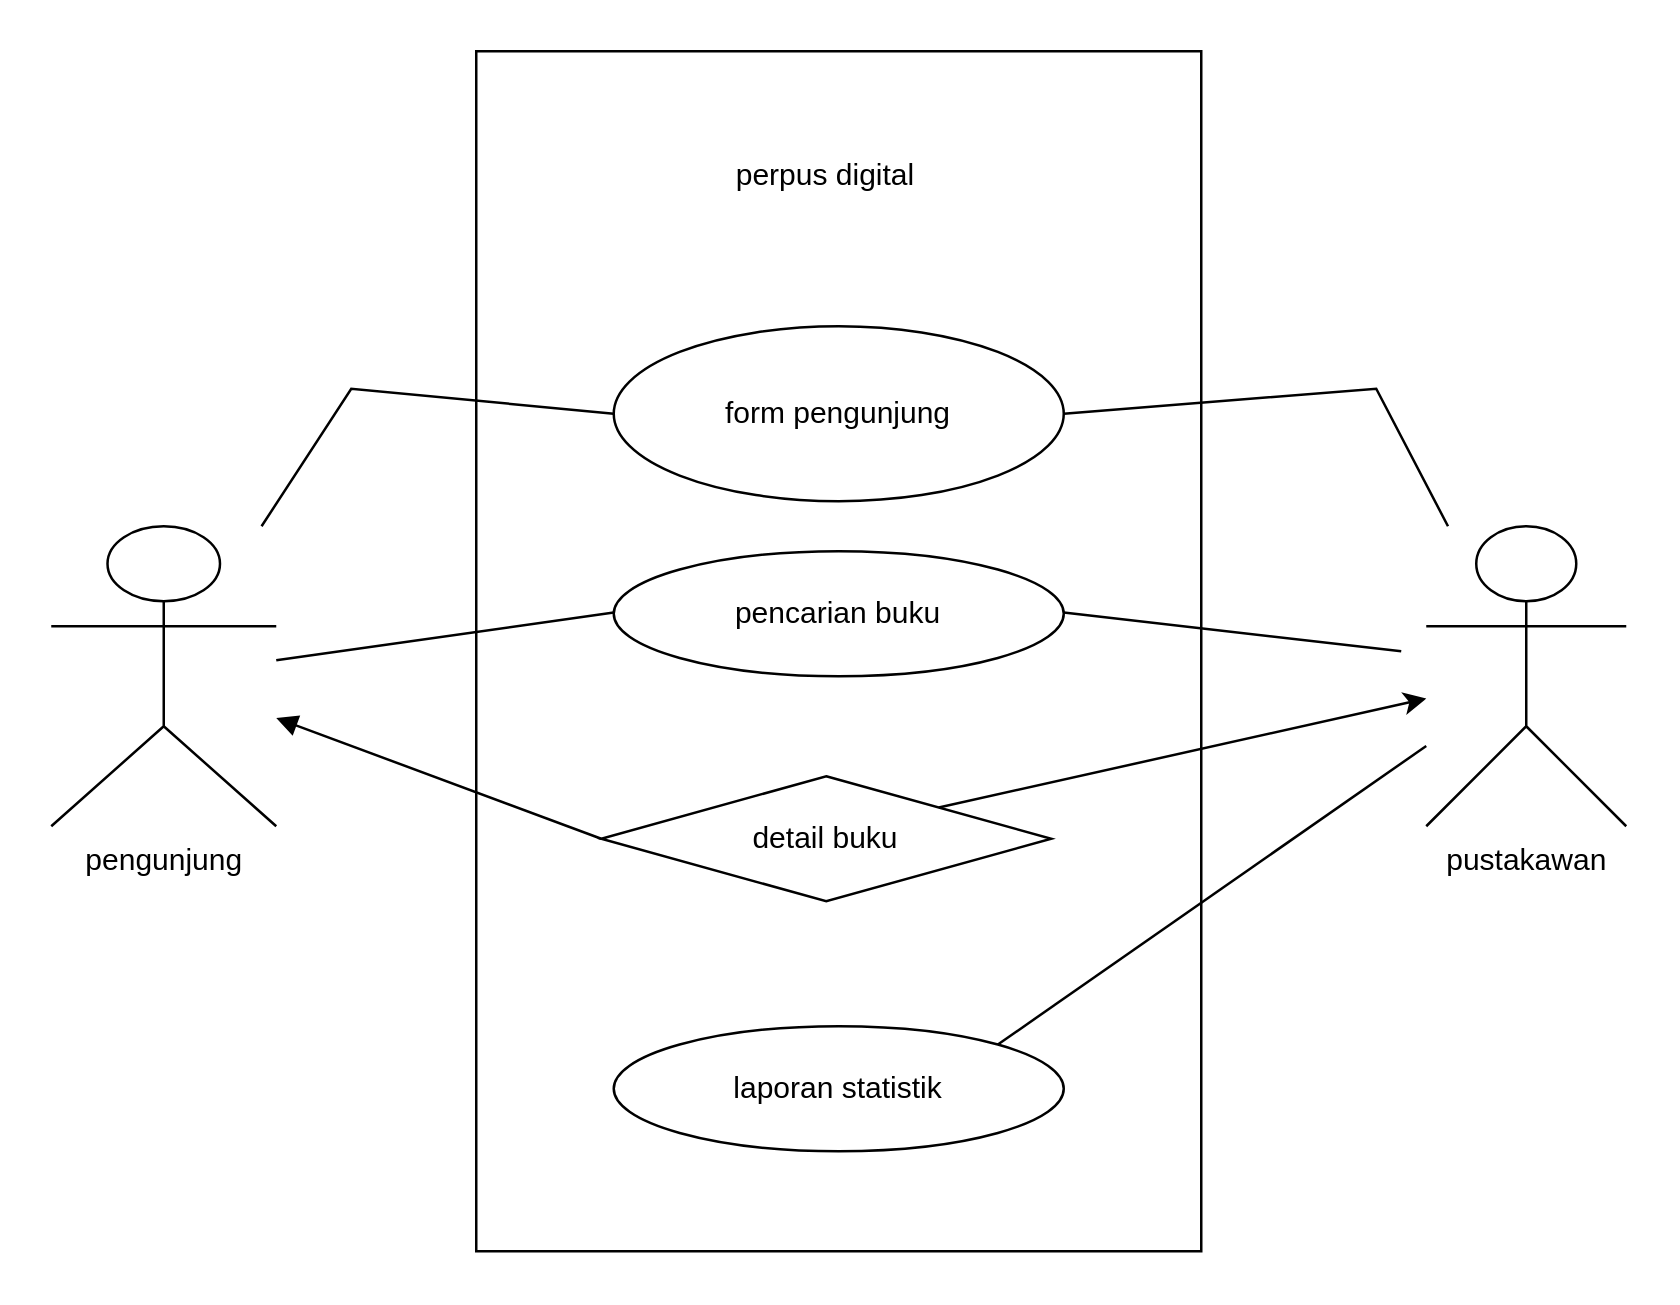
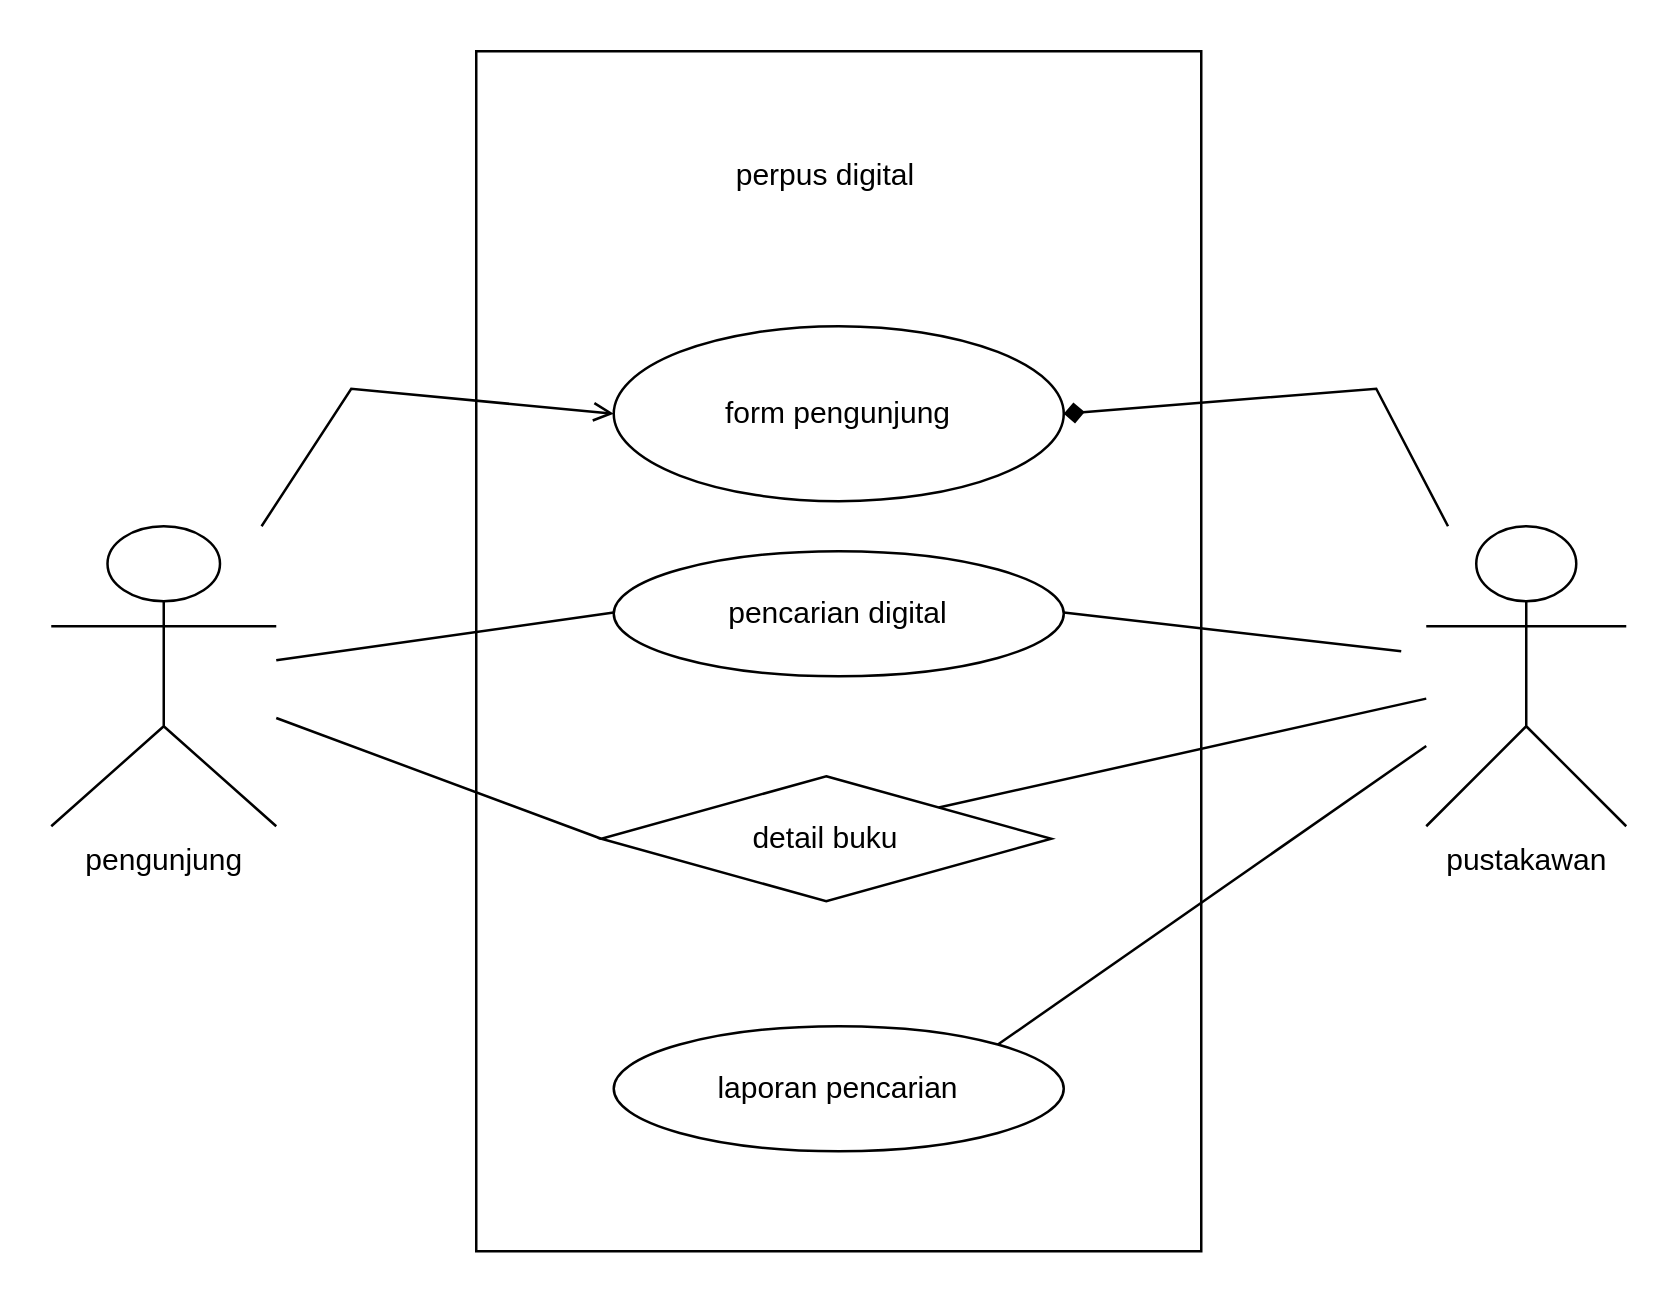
edge "form pengunjung" -- "pengunjung": arrowhead none -> open
edge "form pengunjung" -- "pustakawan": arrowhead none -> diamond
node "pencarian buku": label "pencarian buku" -> "pencarian digital"
edge "detail buku" -> "pustakawan": arrowhead classic -> none
edge "detail buku" -> "pengunjung": arrowhead block -> none
node "laporan statistik": label "laporan statistik" -> "laporan pencarian"
